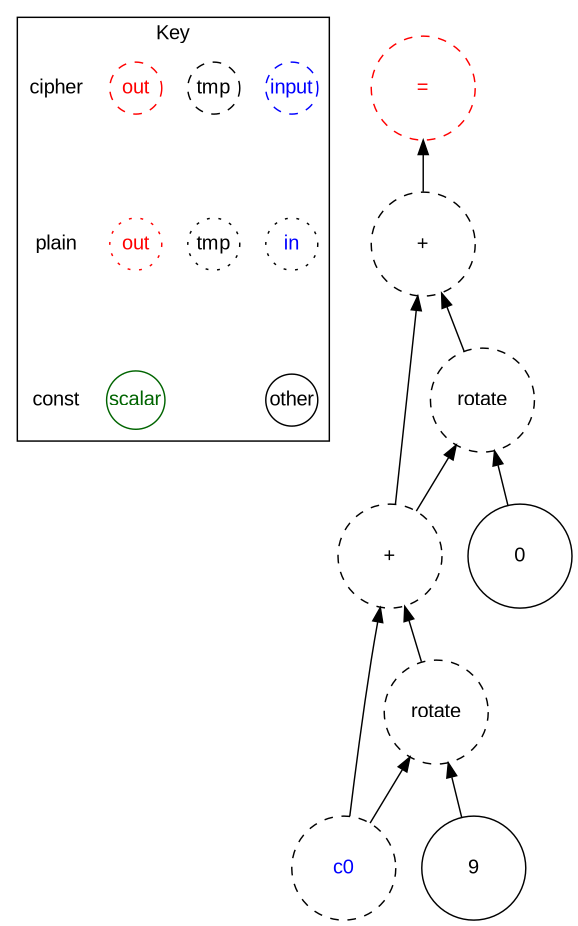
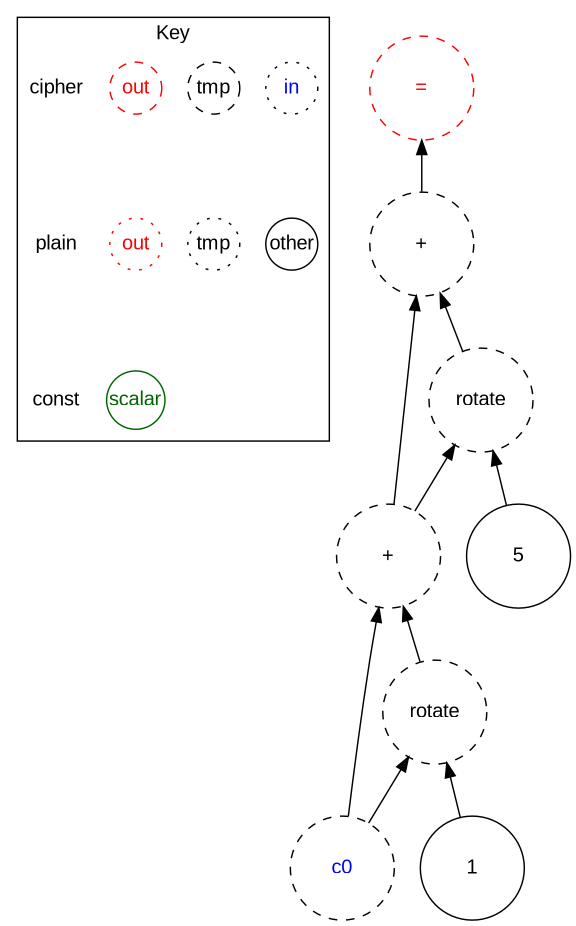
node "input": removed
node "0": label "0" -> "5"
node "9": label "9" -> "1"
